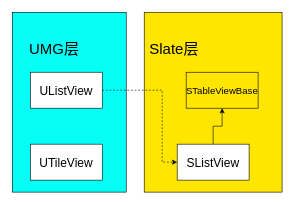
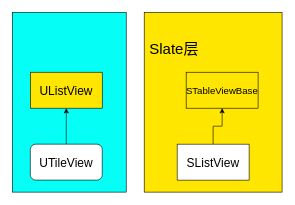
node "UMG层": removed
node "UListView": fillcolor #ffffff -> #ffe600
edge "UTileView" -> "UListView": added
node "UTileView": shape rectangle -> rounded rectangle
edge "UListView" -> "SListView": removed
